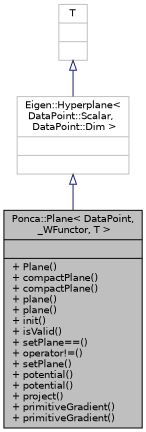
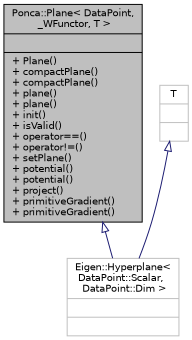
edge "Ponca::Plane< DataPoint," -> "Eigen::Hyperplane<": reversed
node "Ponca::Plane< DataPoint,": text "+ setPlane==()" -> "+ operator==()"
